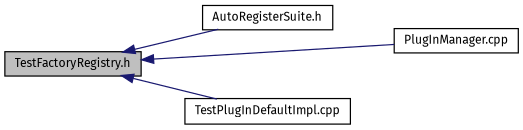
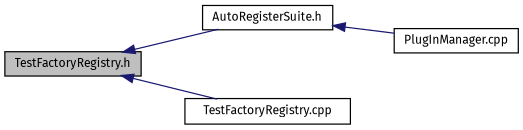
edge "PlugInManager.cpp" -> "TestFactoryRegistry.h": now "PlugInManager.cpp" -> "AutoRegisterSuite.h"
node "TestPlugInDefaultImpl.cpp": label "TestPlugInDefaultImpl.cpp" -> "TestFactoryRegistry.cpp"
